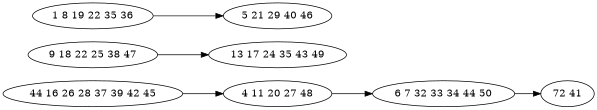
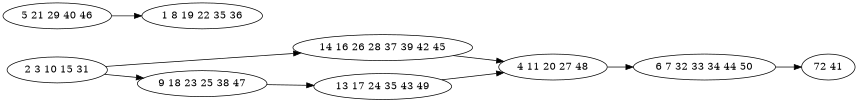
edge "1 8 19 22 35 36" -> "5 21 29 40 46": reversed
node "9 18 22 25 38 47": label "9 18 22 25 38 47" -> "9 18 23 25 38 47"
node "2 3 10 15 31": added
edge "13 17 24 35 43 49" -> "4 11 20 27 48": added
node "44 16 26 28 37 39 42 45": label "44 16 26 28 37 39 42 45" -> "14 16 26 28 37 39 42 45"
